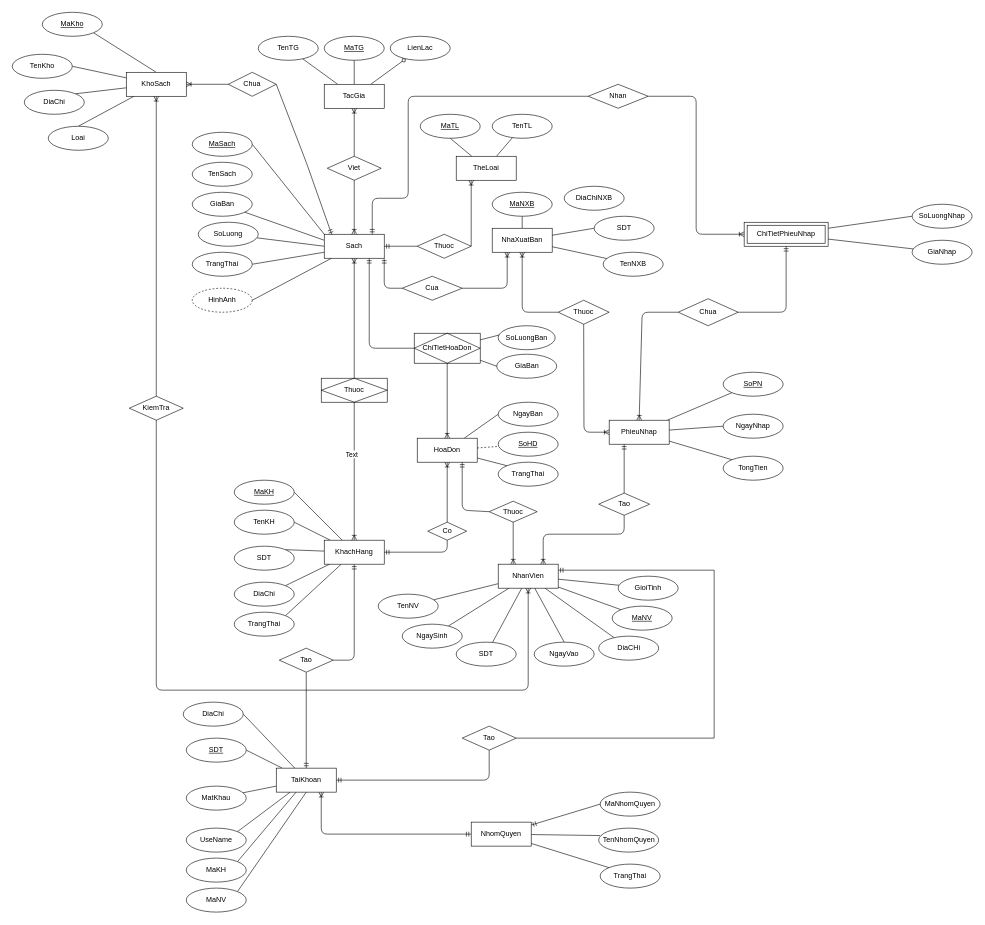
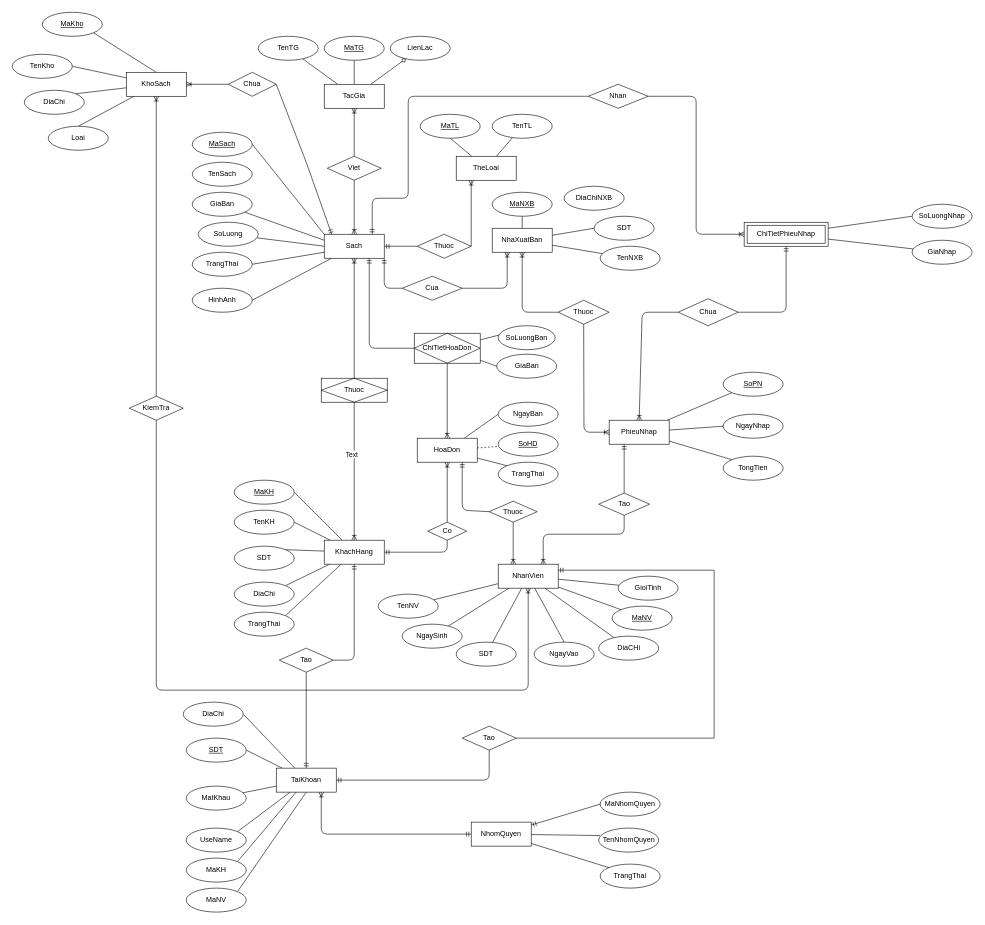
node "TenNXB": moved (633, 264) -> (630, 258)
node "HinhAnh": style dashed -> solid
